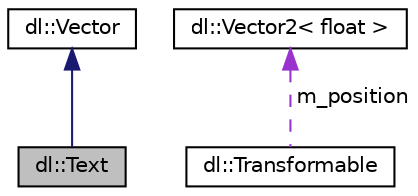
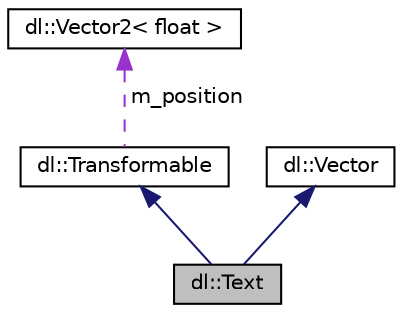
edge "dl::Text" -> "dl::Transformable": added
